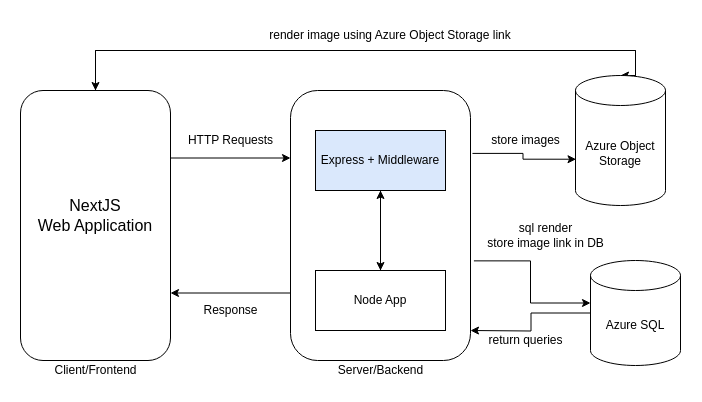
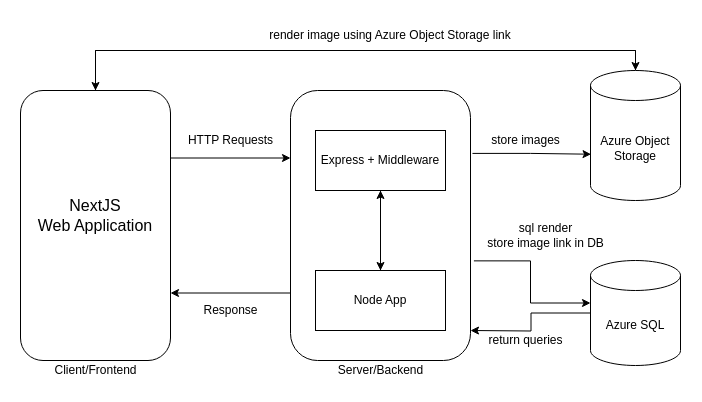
node "Azure Object Storage": moved (621, 141) -> (636, 136)
node "Express + Middleware": fillcolor #dae8fc -> #ffffff
